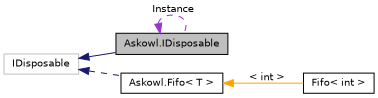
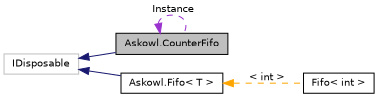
node "Askowl.IDisposable": label "Askowl.IDisposable" -> "Askowl.CounterFifo"
edge "Askowl.Fifo< T >" -> "IDisposable": style dashed -> solid
edge "Fifo< int >" -> "Askowl.Fifo< T >": style solid -> dashed
